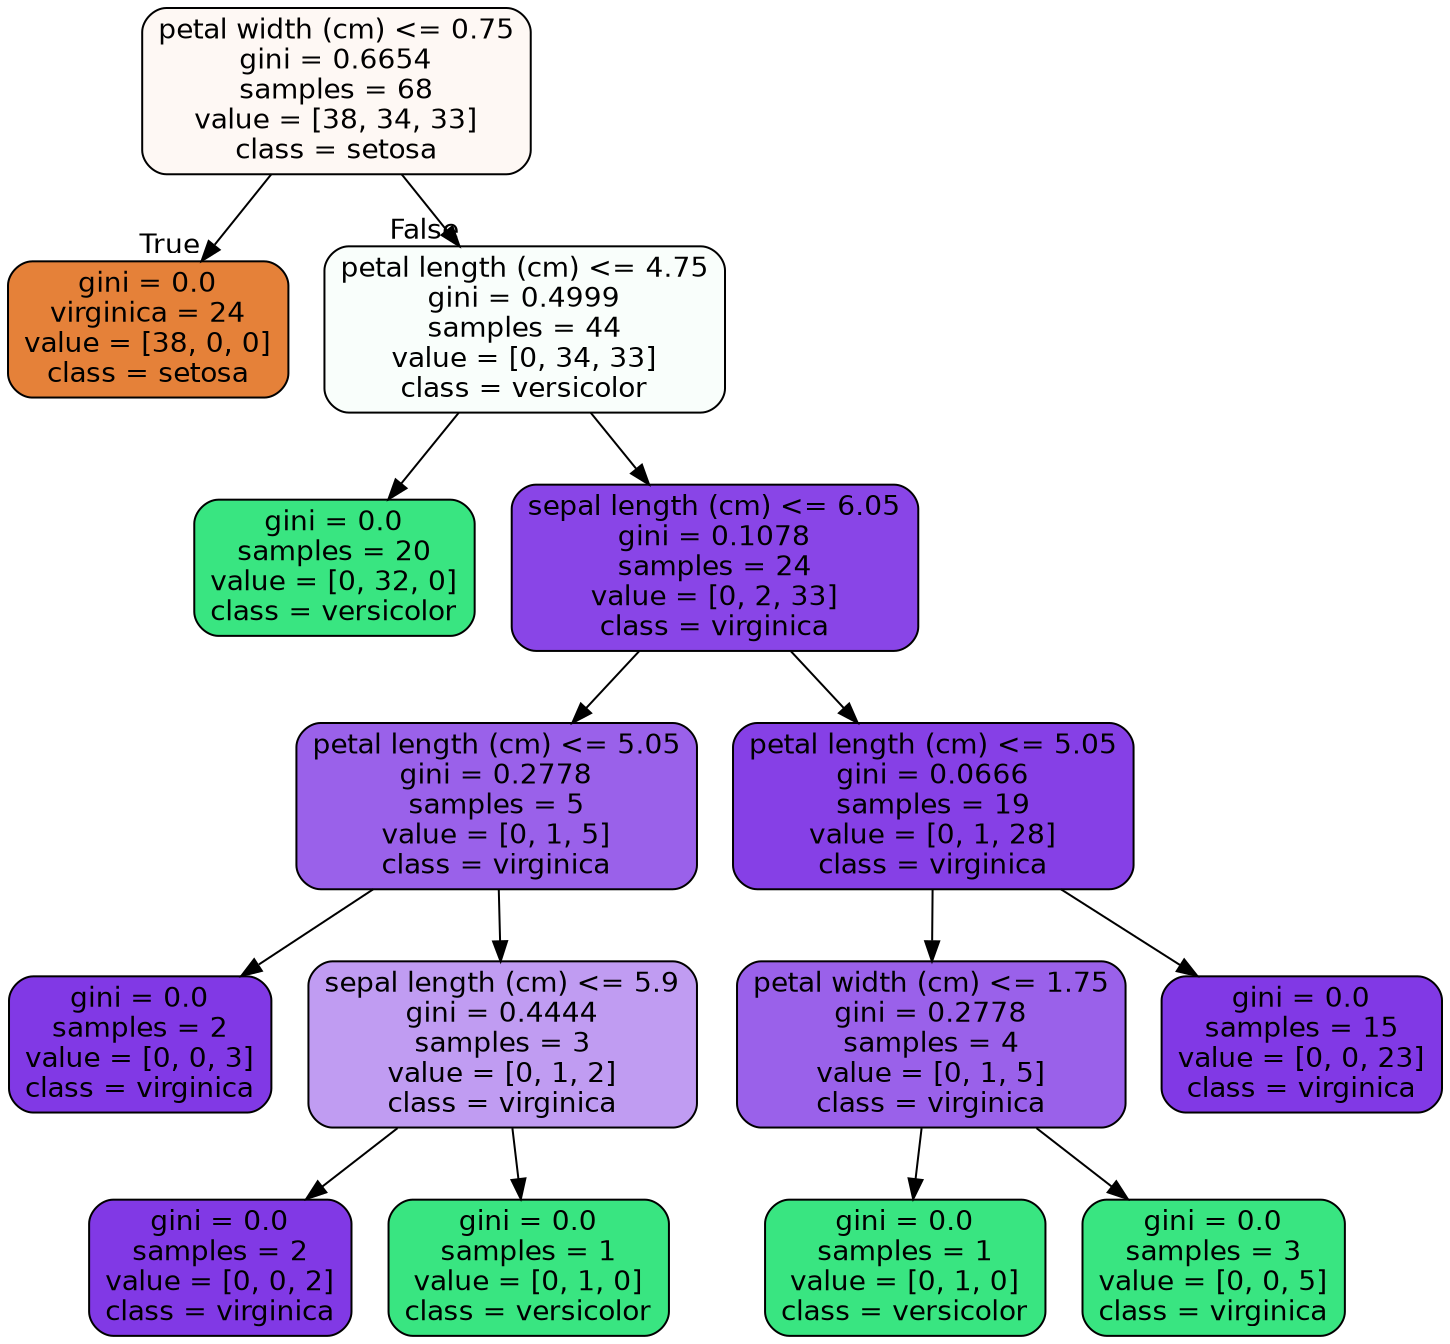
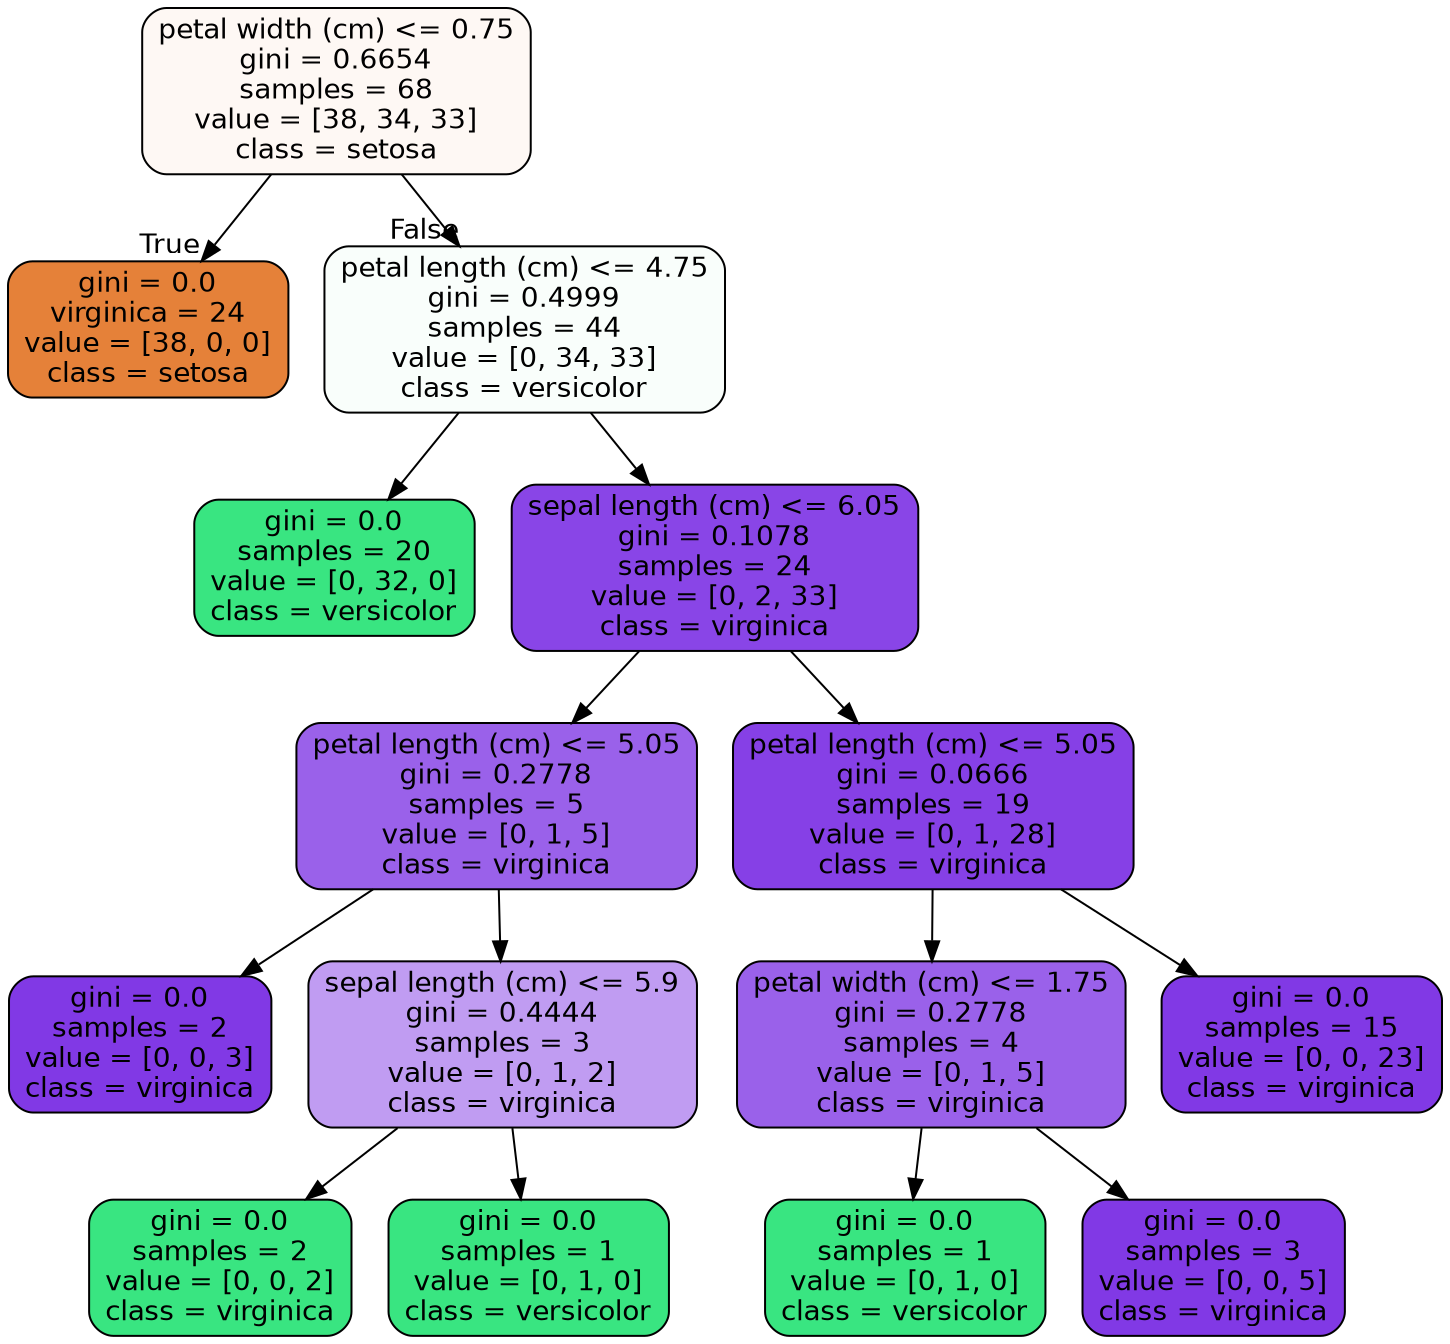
node "gini = 0.0 samples = 2 value = [0, 0, 2] class = virginica": fillcolor #8139e5 -> #39e581
node "gini = 0.0 samples = 3 value = [0, 0, 5] class = virginica": fillcolor #39e581 -> #8139e5
